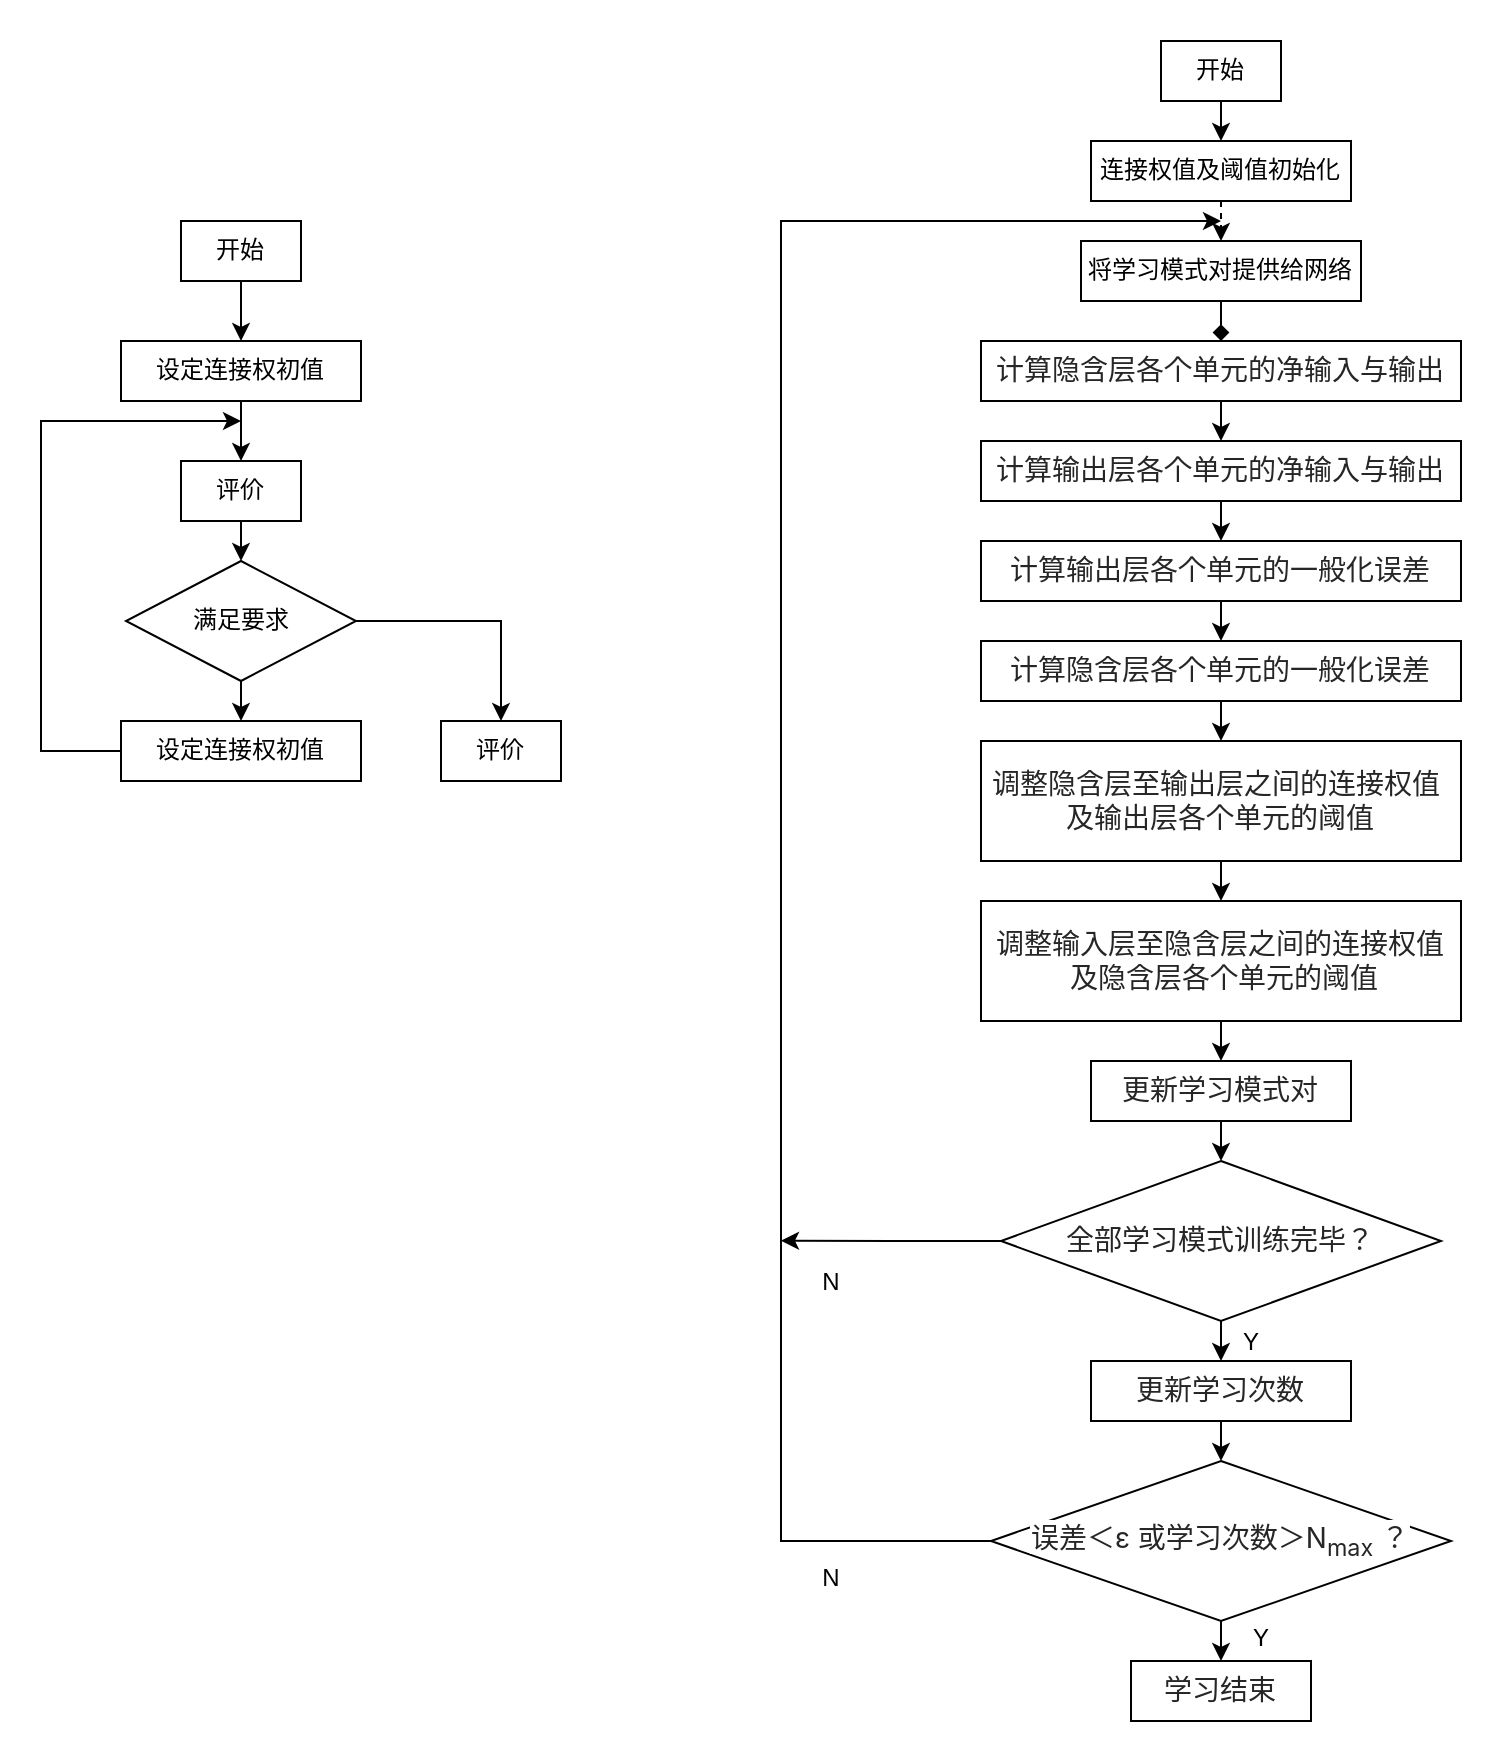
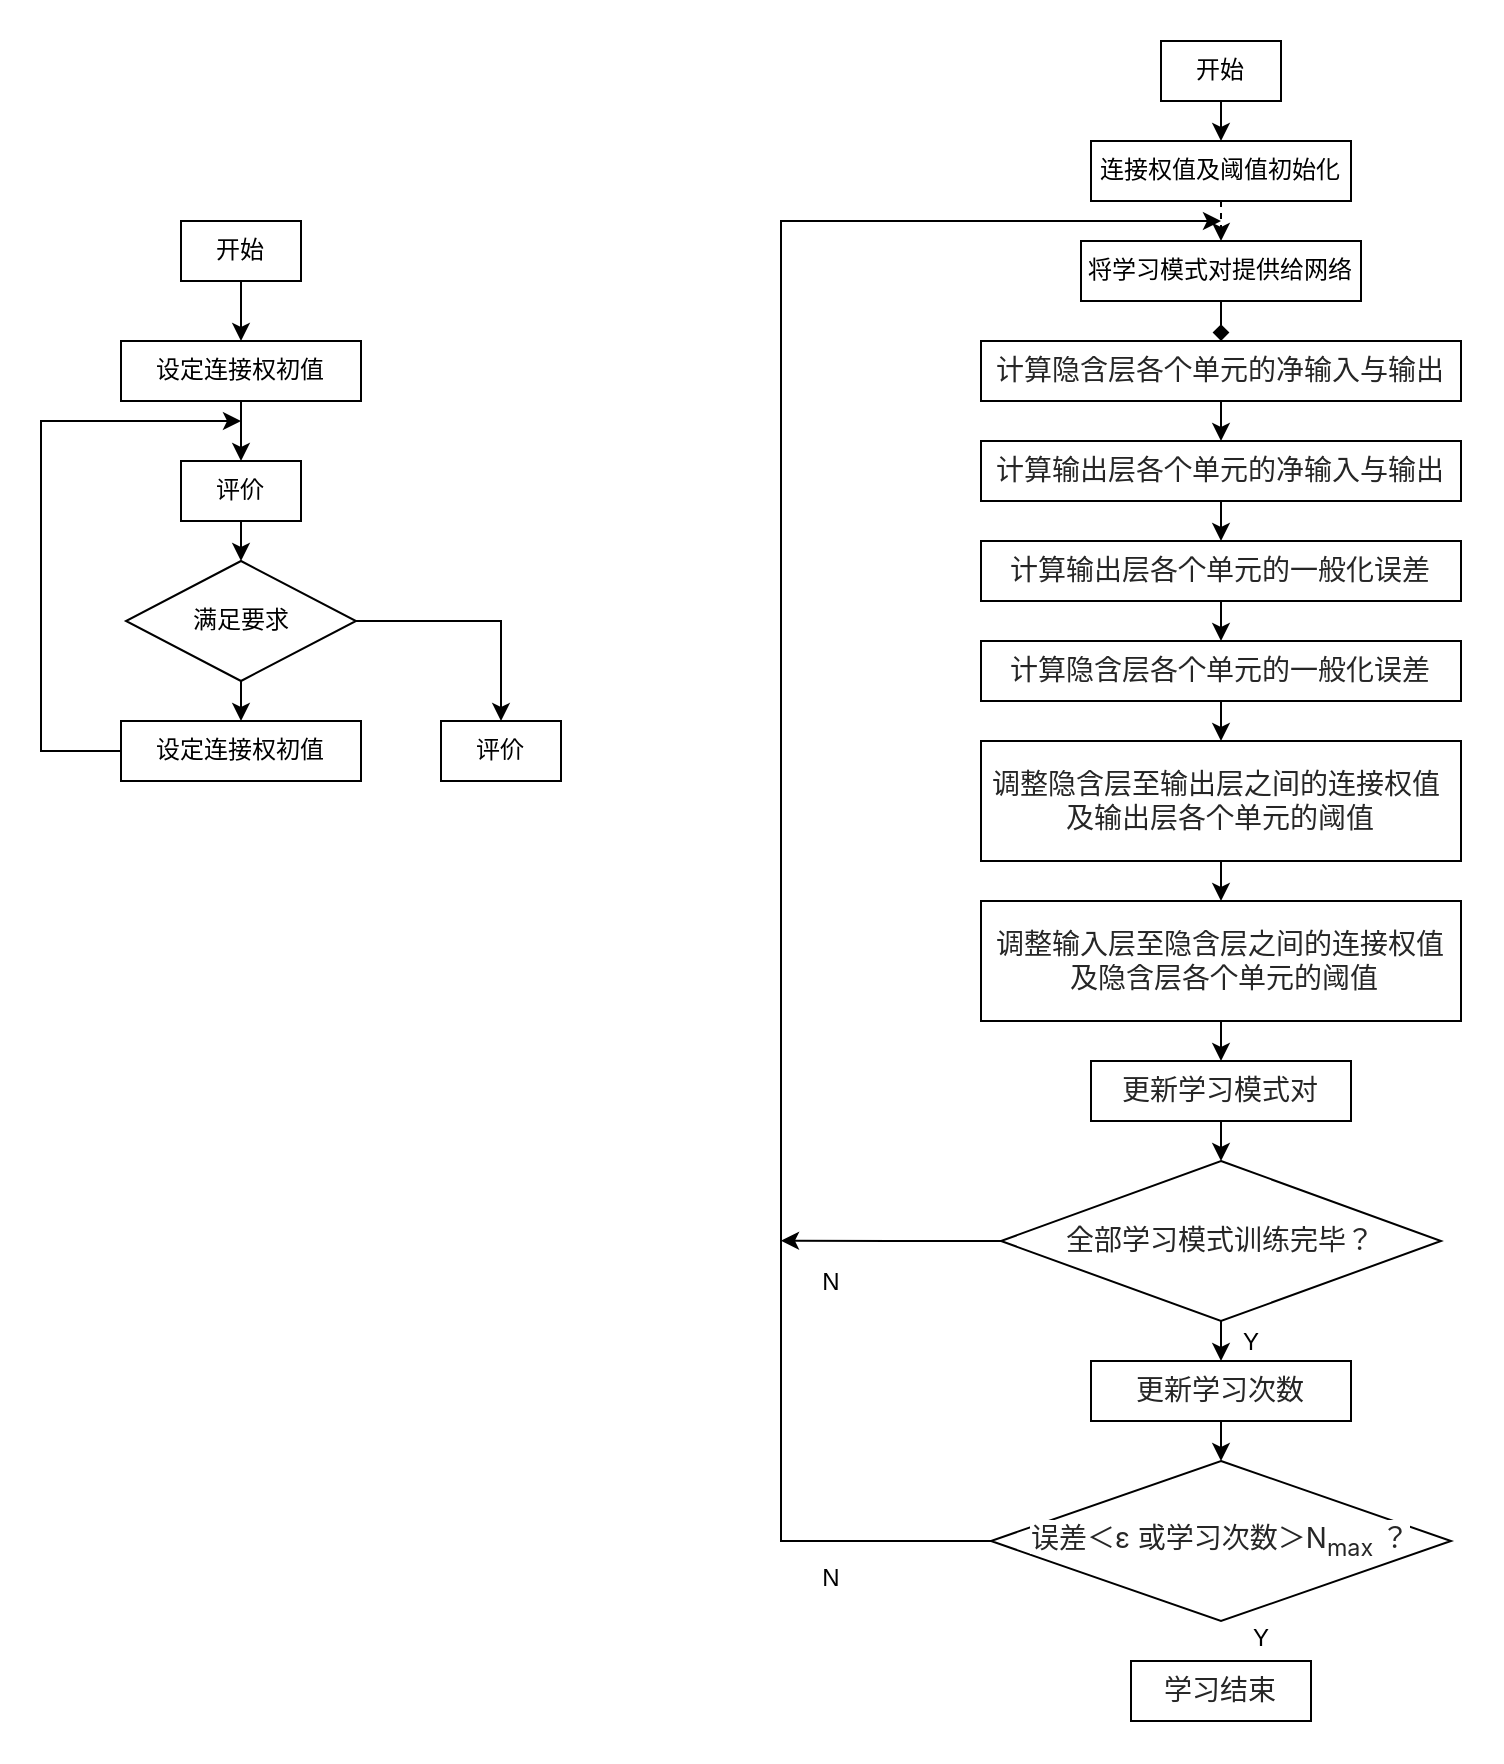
edge "误差＜ε 或学习次数＞Nmax ？" -> "学习结束": removed
